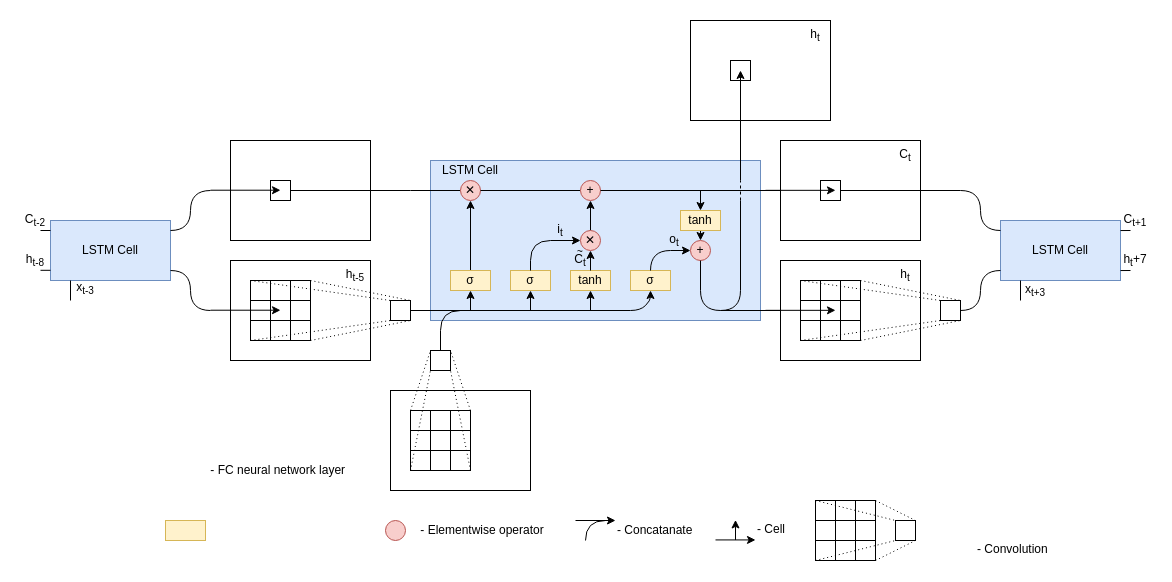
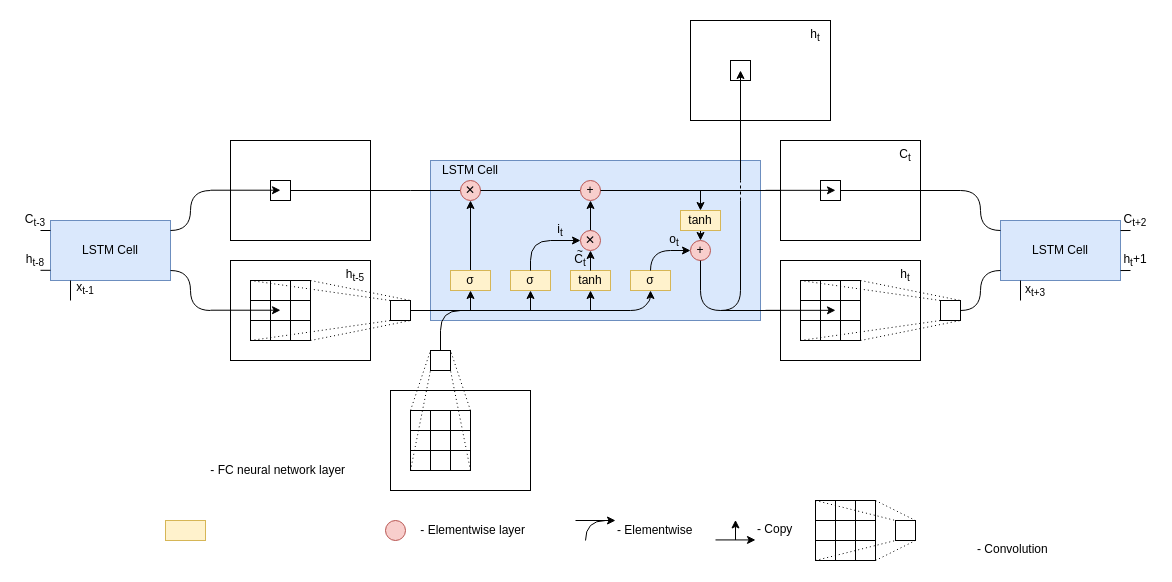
node "Ct-2": label "Ct-2" -> "Ct-3"
node "Ct+1": label "Ct+1" -> "Ct+2"
node "ht+7": label "ht+7" -> "ht+1"
node "xt-3": label "xt-3" -> "xt-1"
node "- Cell": label "- Cell" -> "- Copy"
node "- Elementwise operator": label "- Elementwise operator" -> "- Elementwise layer"
node "- Concatanate": label "- Concatanate" -> "- Elementwise"
